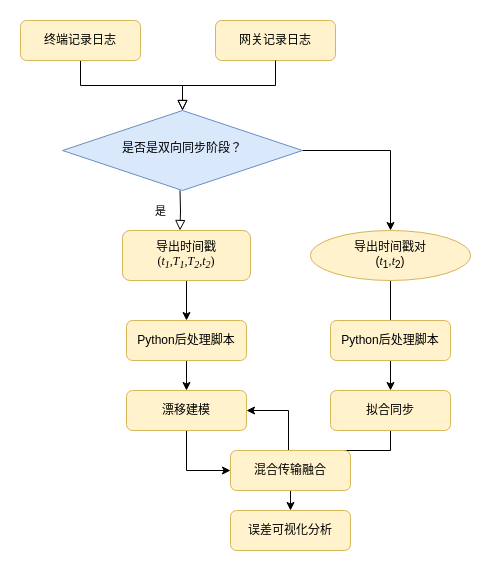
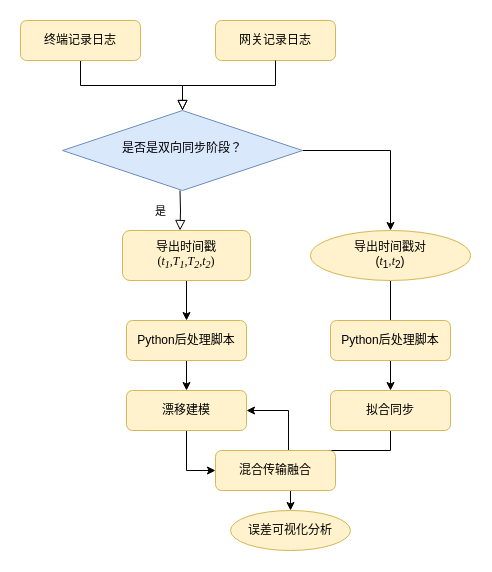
node "混合传输融合": moved (291, 471) -> (276, 471)
node "误差可视化分析": shape rounded rectangle -> ellipse
